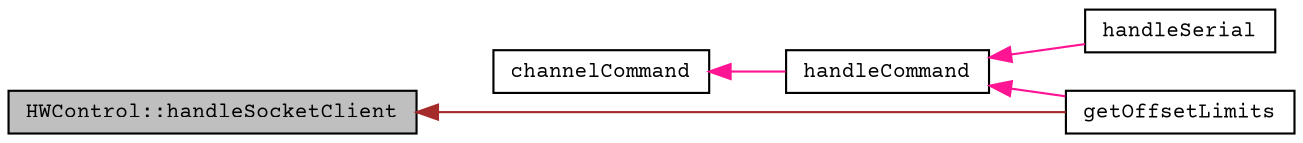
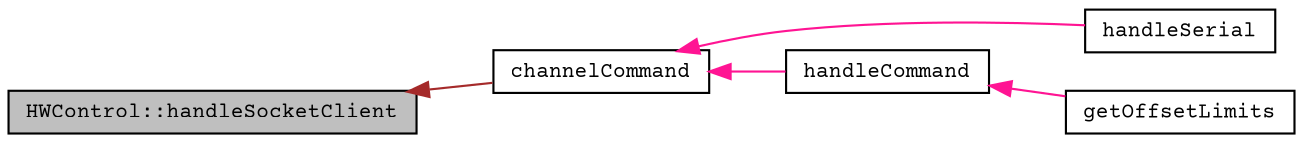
edge "handleSerial" -> "handleCommand": now "handleSerial" -> "channelCommand"
edge "getOffsetLimits" -> "HWControl::handleSocketClient": now "channelCommand" -> "HWControl::handleSocketClient"
